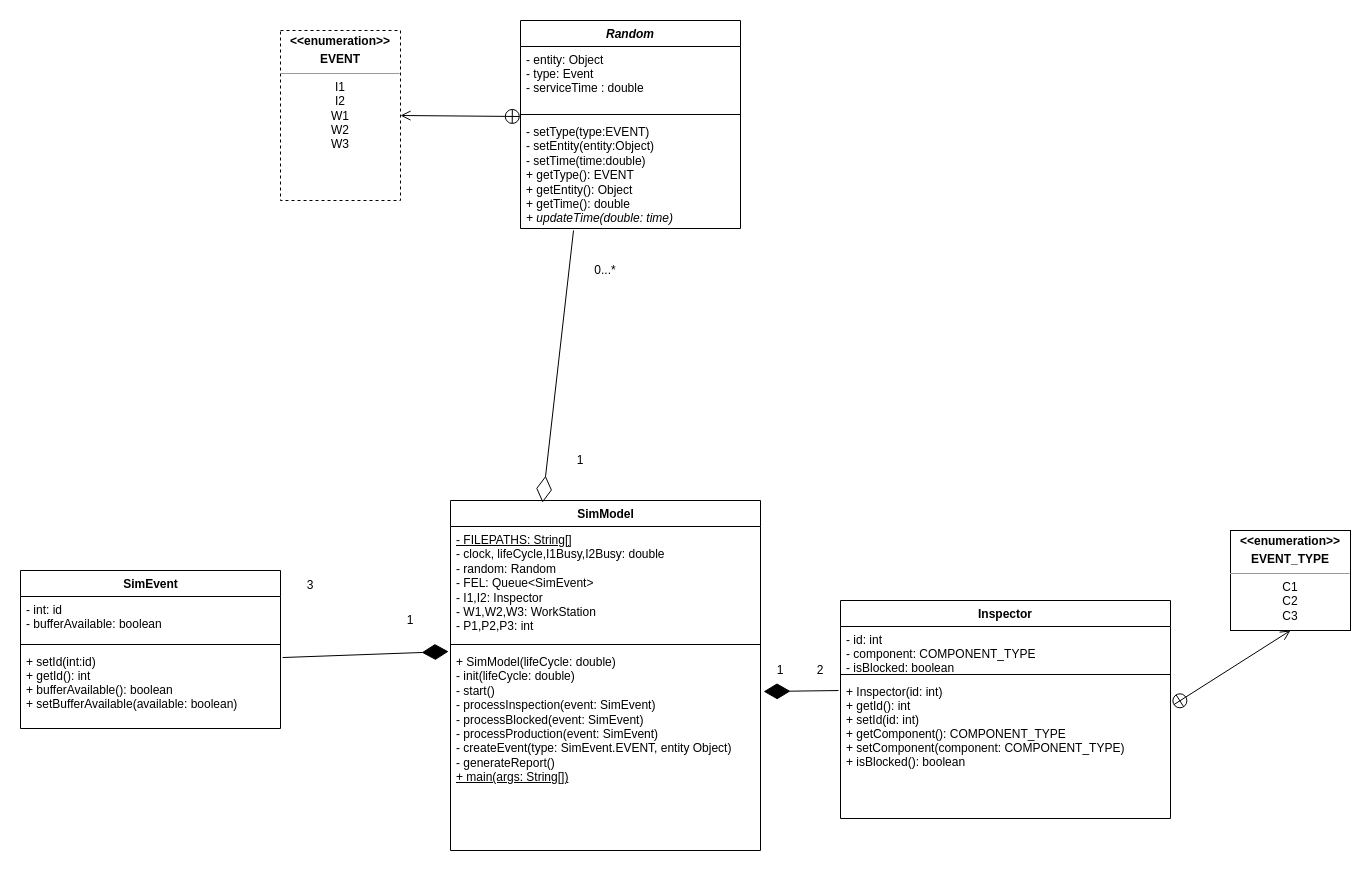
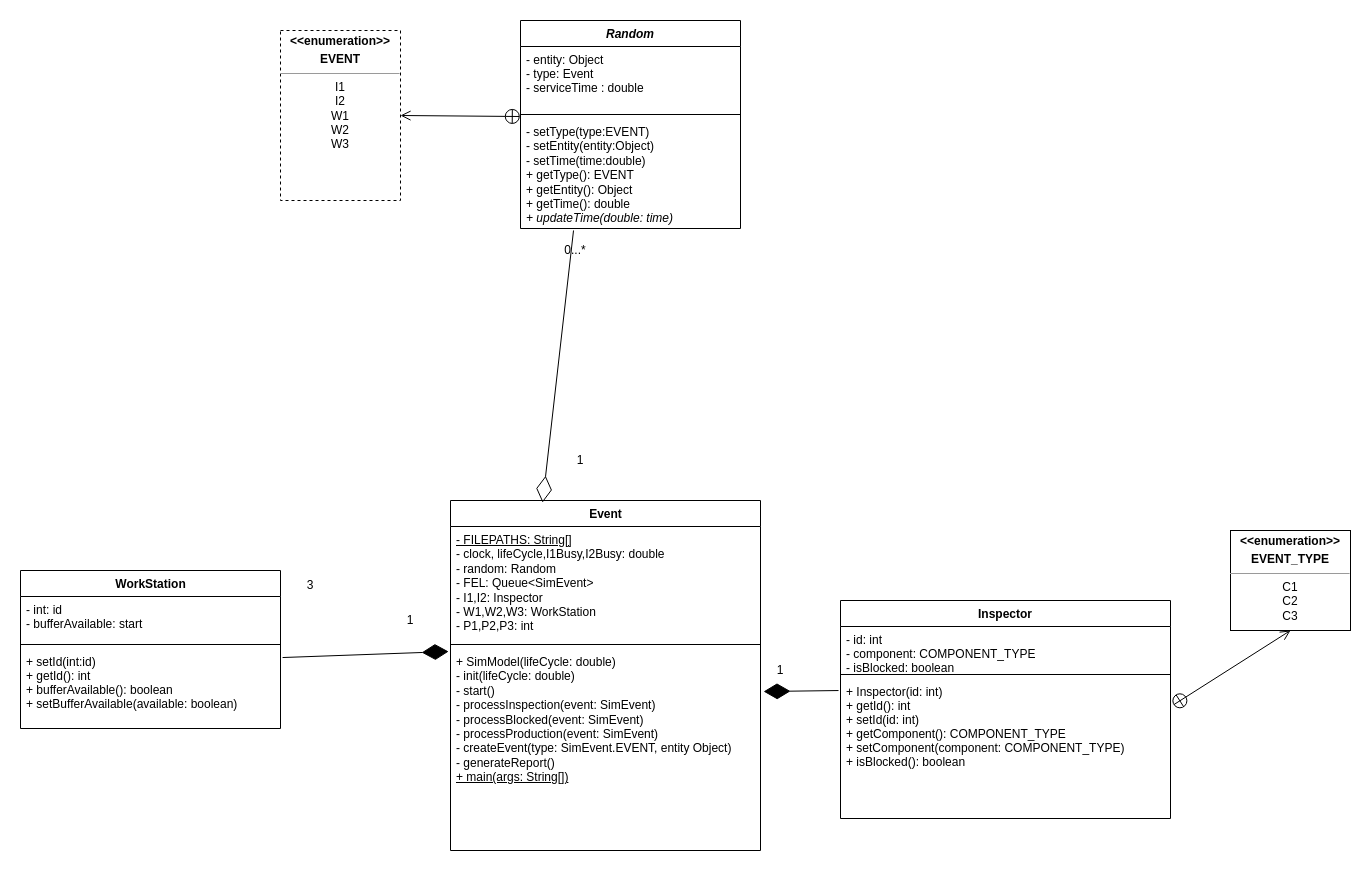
node "0...*": moved (606, 271) -> (576, 251)
node "SimModel": label "SimModel" -> "Event"
node "SimEvent": label "SimEvent" -> "WorkStation"
node "- int: id - bufferAvailable: boolean": label "- int: id - bufferAvailable: boolean" -> "- int: id - bufferAvailable: start"
node "2": removed
